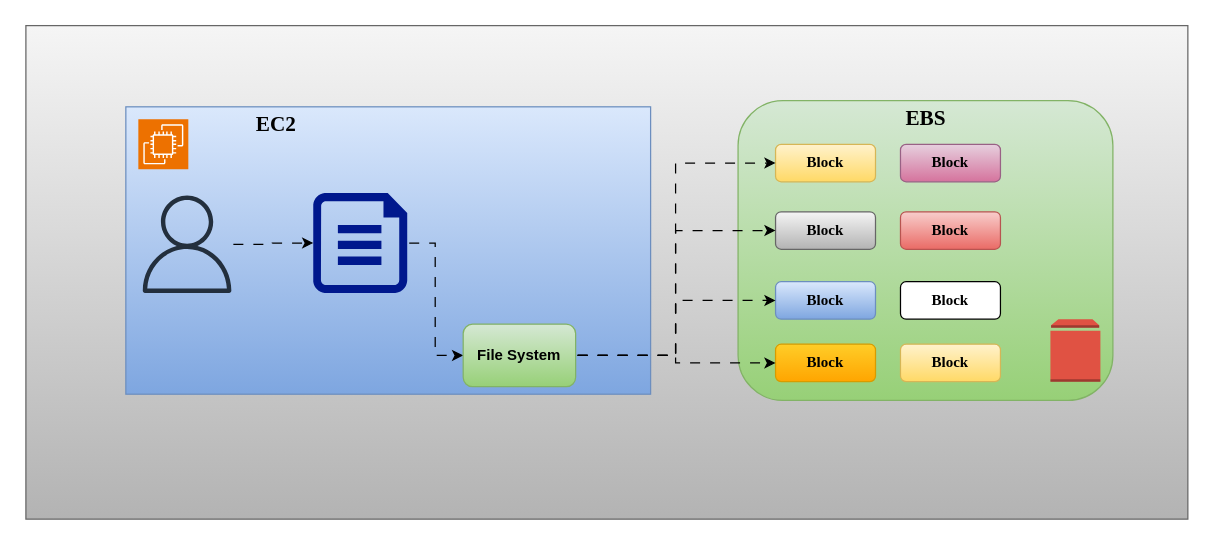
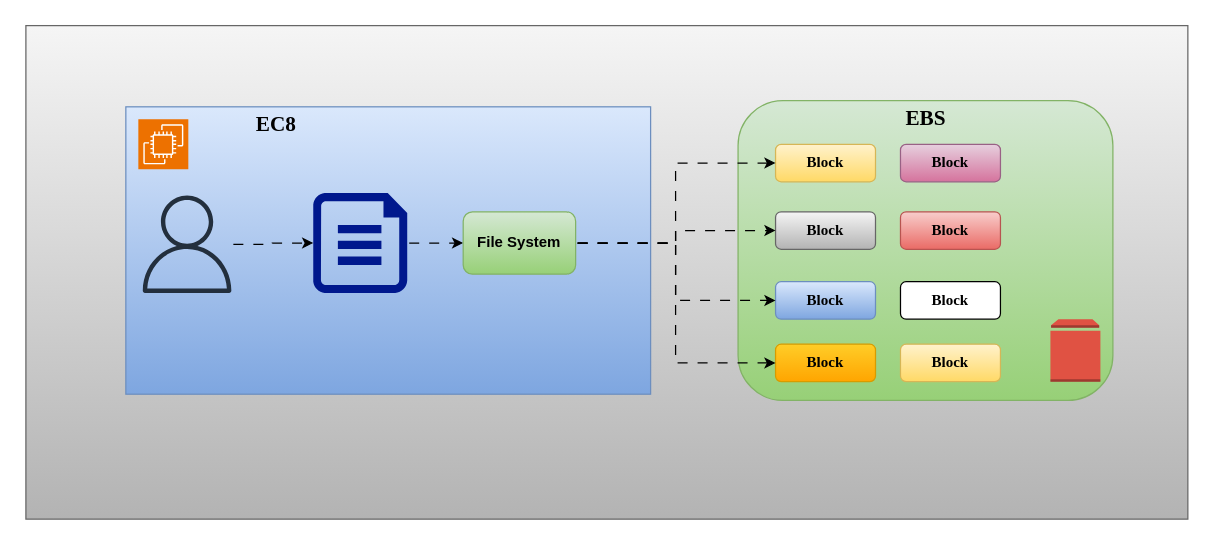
node "EC2": label "EC2" -> "EC8"
node "File System": moved (519, 356) -> (519, 243)
